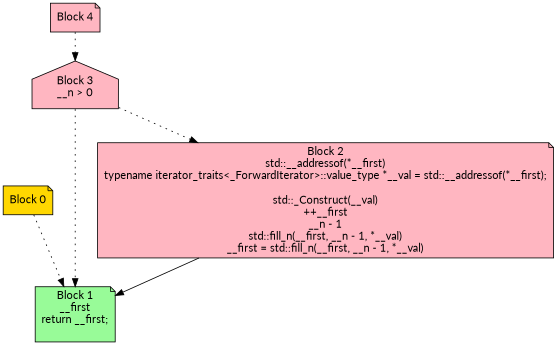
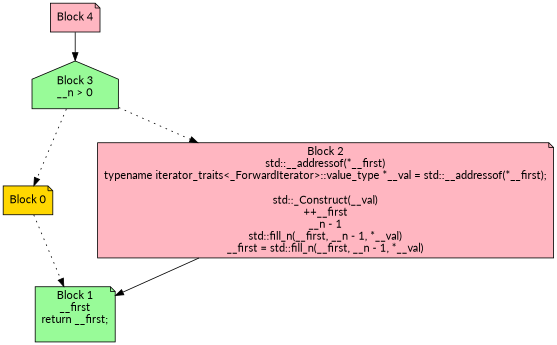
edge "Block 4" -> "Block 3 __n > 0": style dotted -> solid
node "Block 3 __n > 0": fillcolor lightpink -> palegreen
edge "Block 3 __n > 0" -> "Block 1 __first return __first;": now "Block 3 __n > 0" -> "Block 0"
